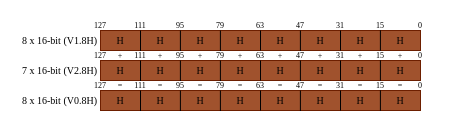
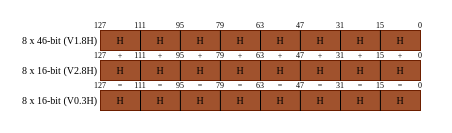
node "8 x 16-bit (V1.8H)": label "8 x 16-bit (V1.8H)" -> "8 x 46-bit (V1.8H)"
node "7 x 16-bit (V2.8H)": label "7 x 16-bit (V2.8H)" -> "8 x 16-bit (V2.8H)"
node "8 x 16-bit (V0.8H)": label "8 x 16-bit (V0.8H)" -> "8 x 16-bit (V0.3H)"
